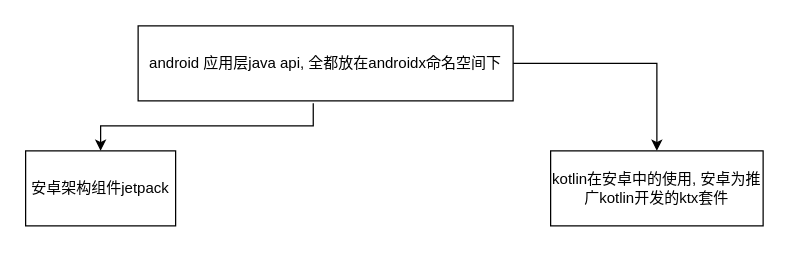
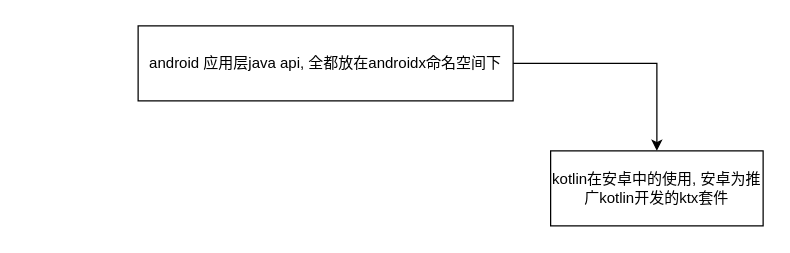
edge "android 应用层java api, 全都放在androidx命名空间下" -> "安卓架构组件jetpack": removed
node "安卓架构组件jetpack": removed
